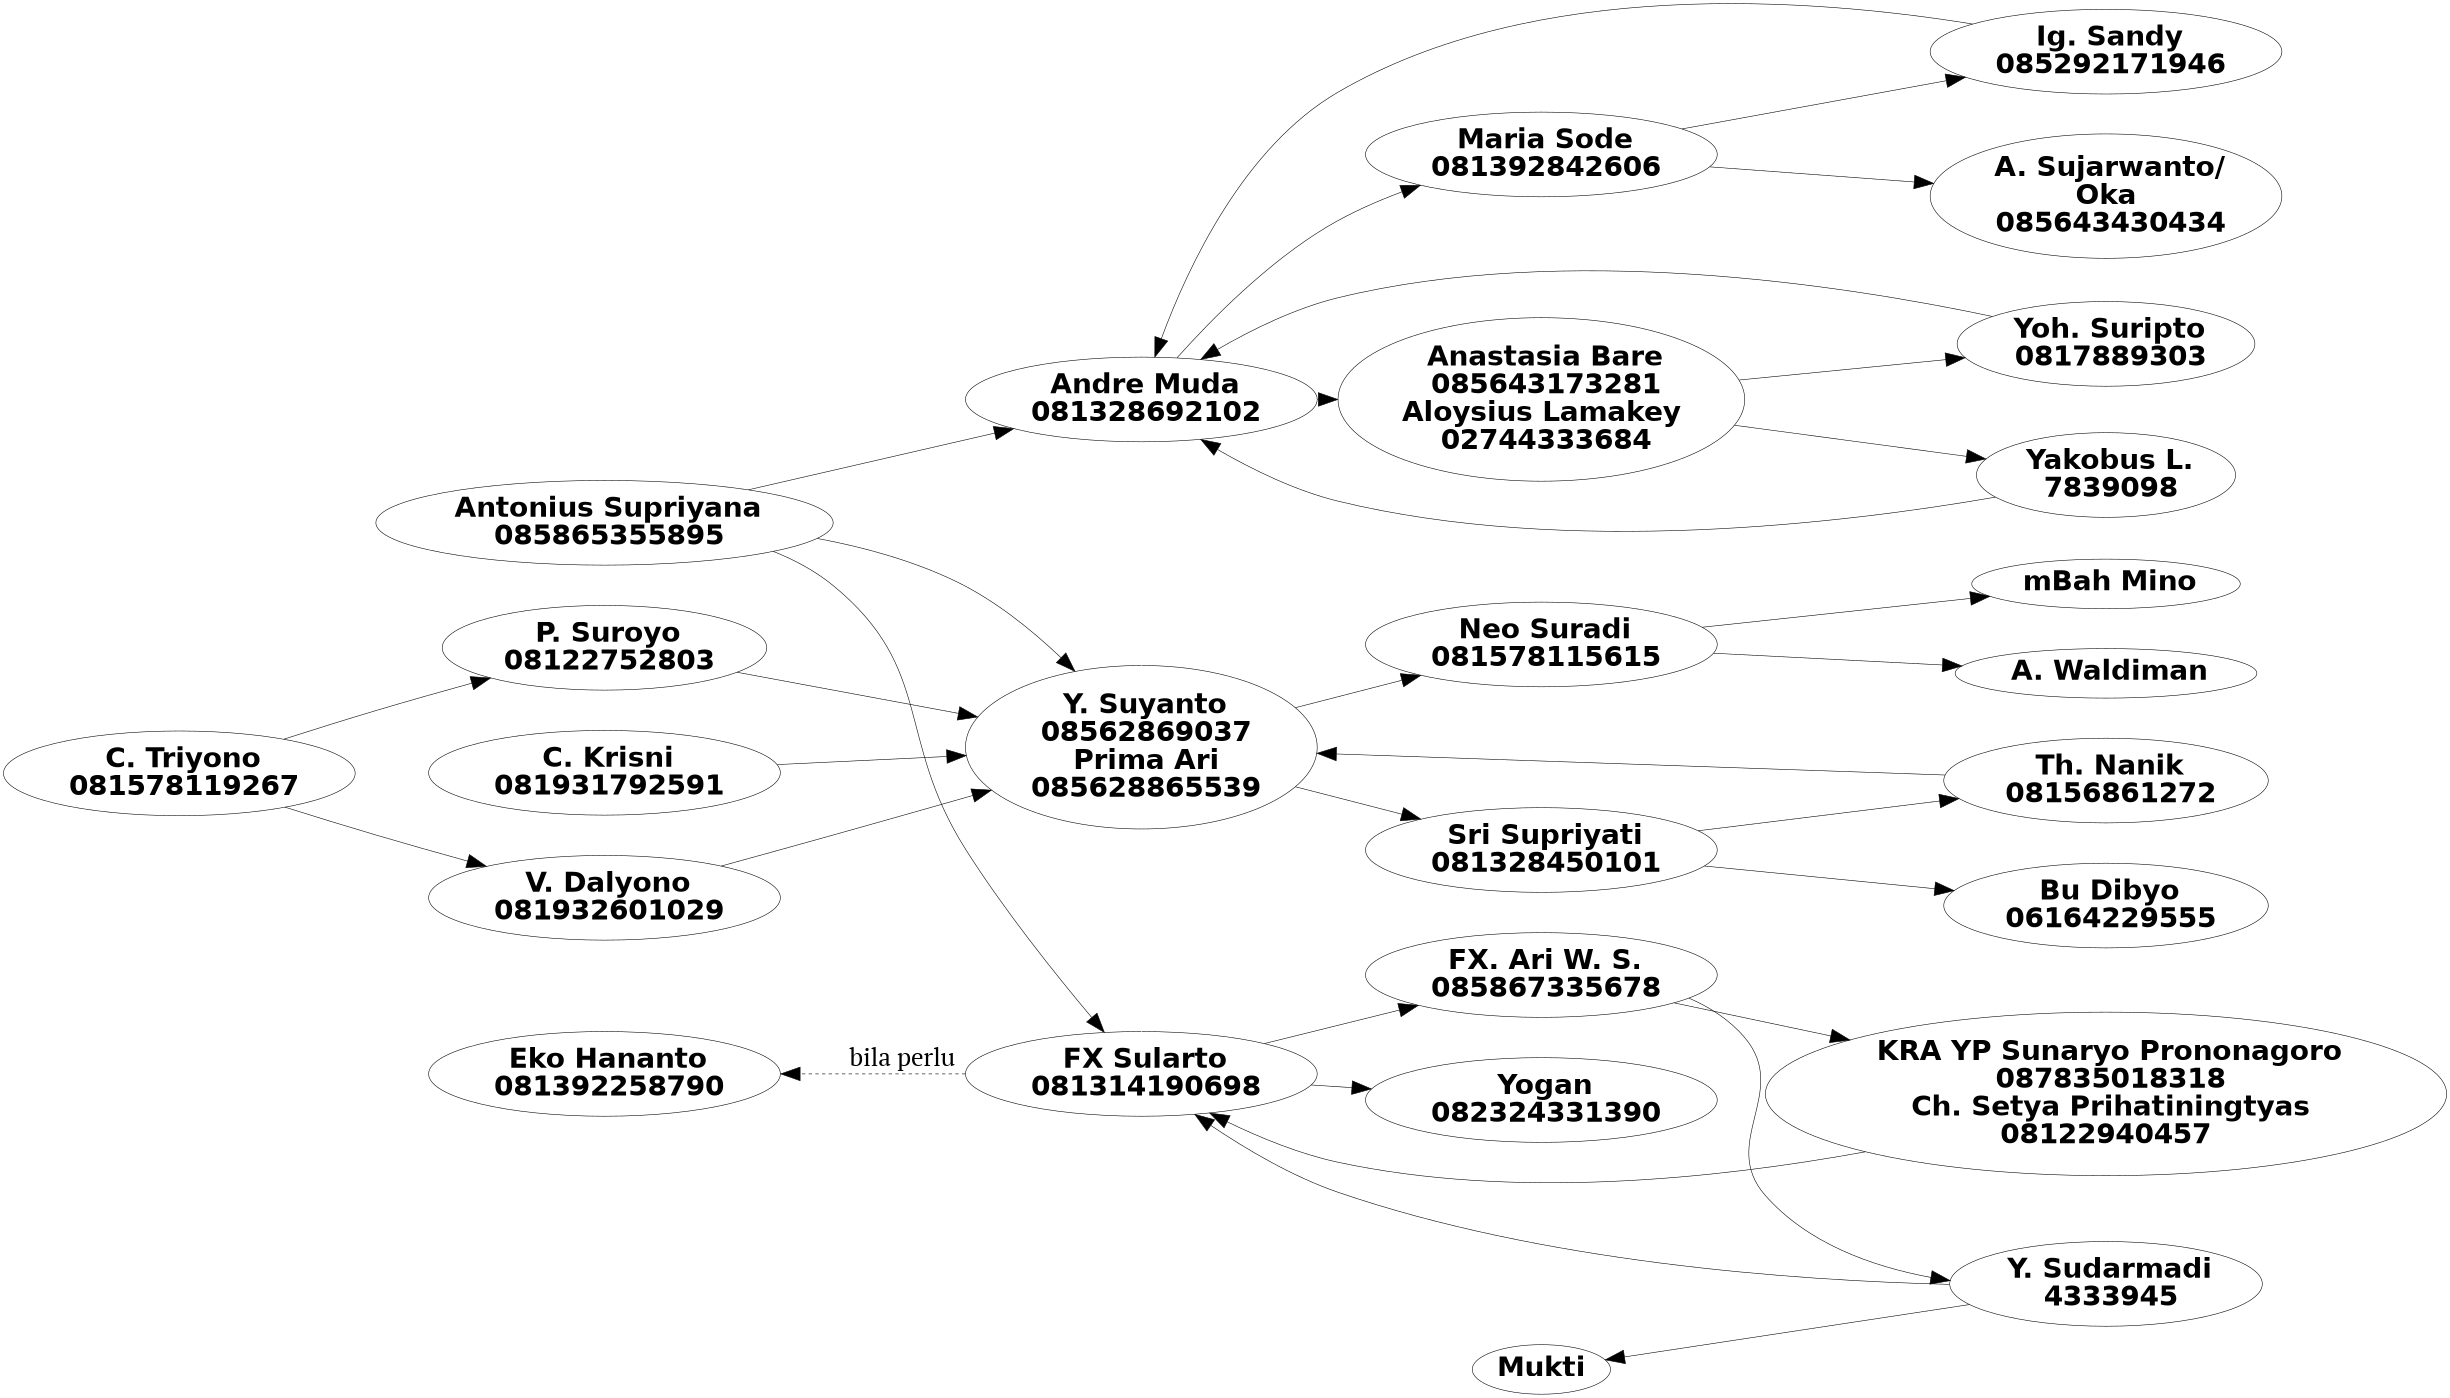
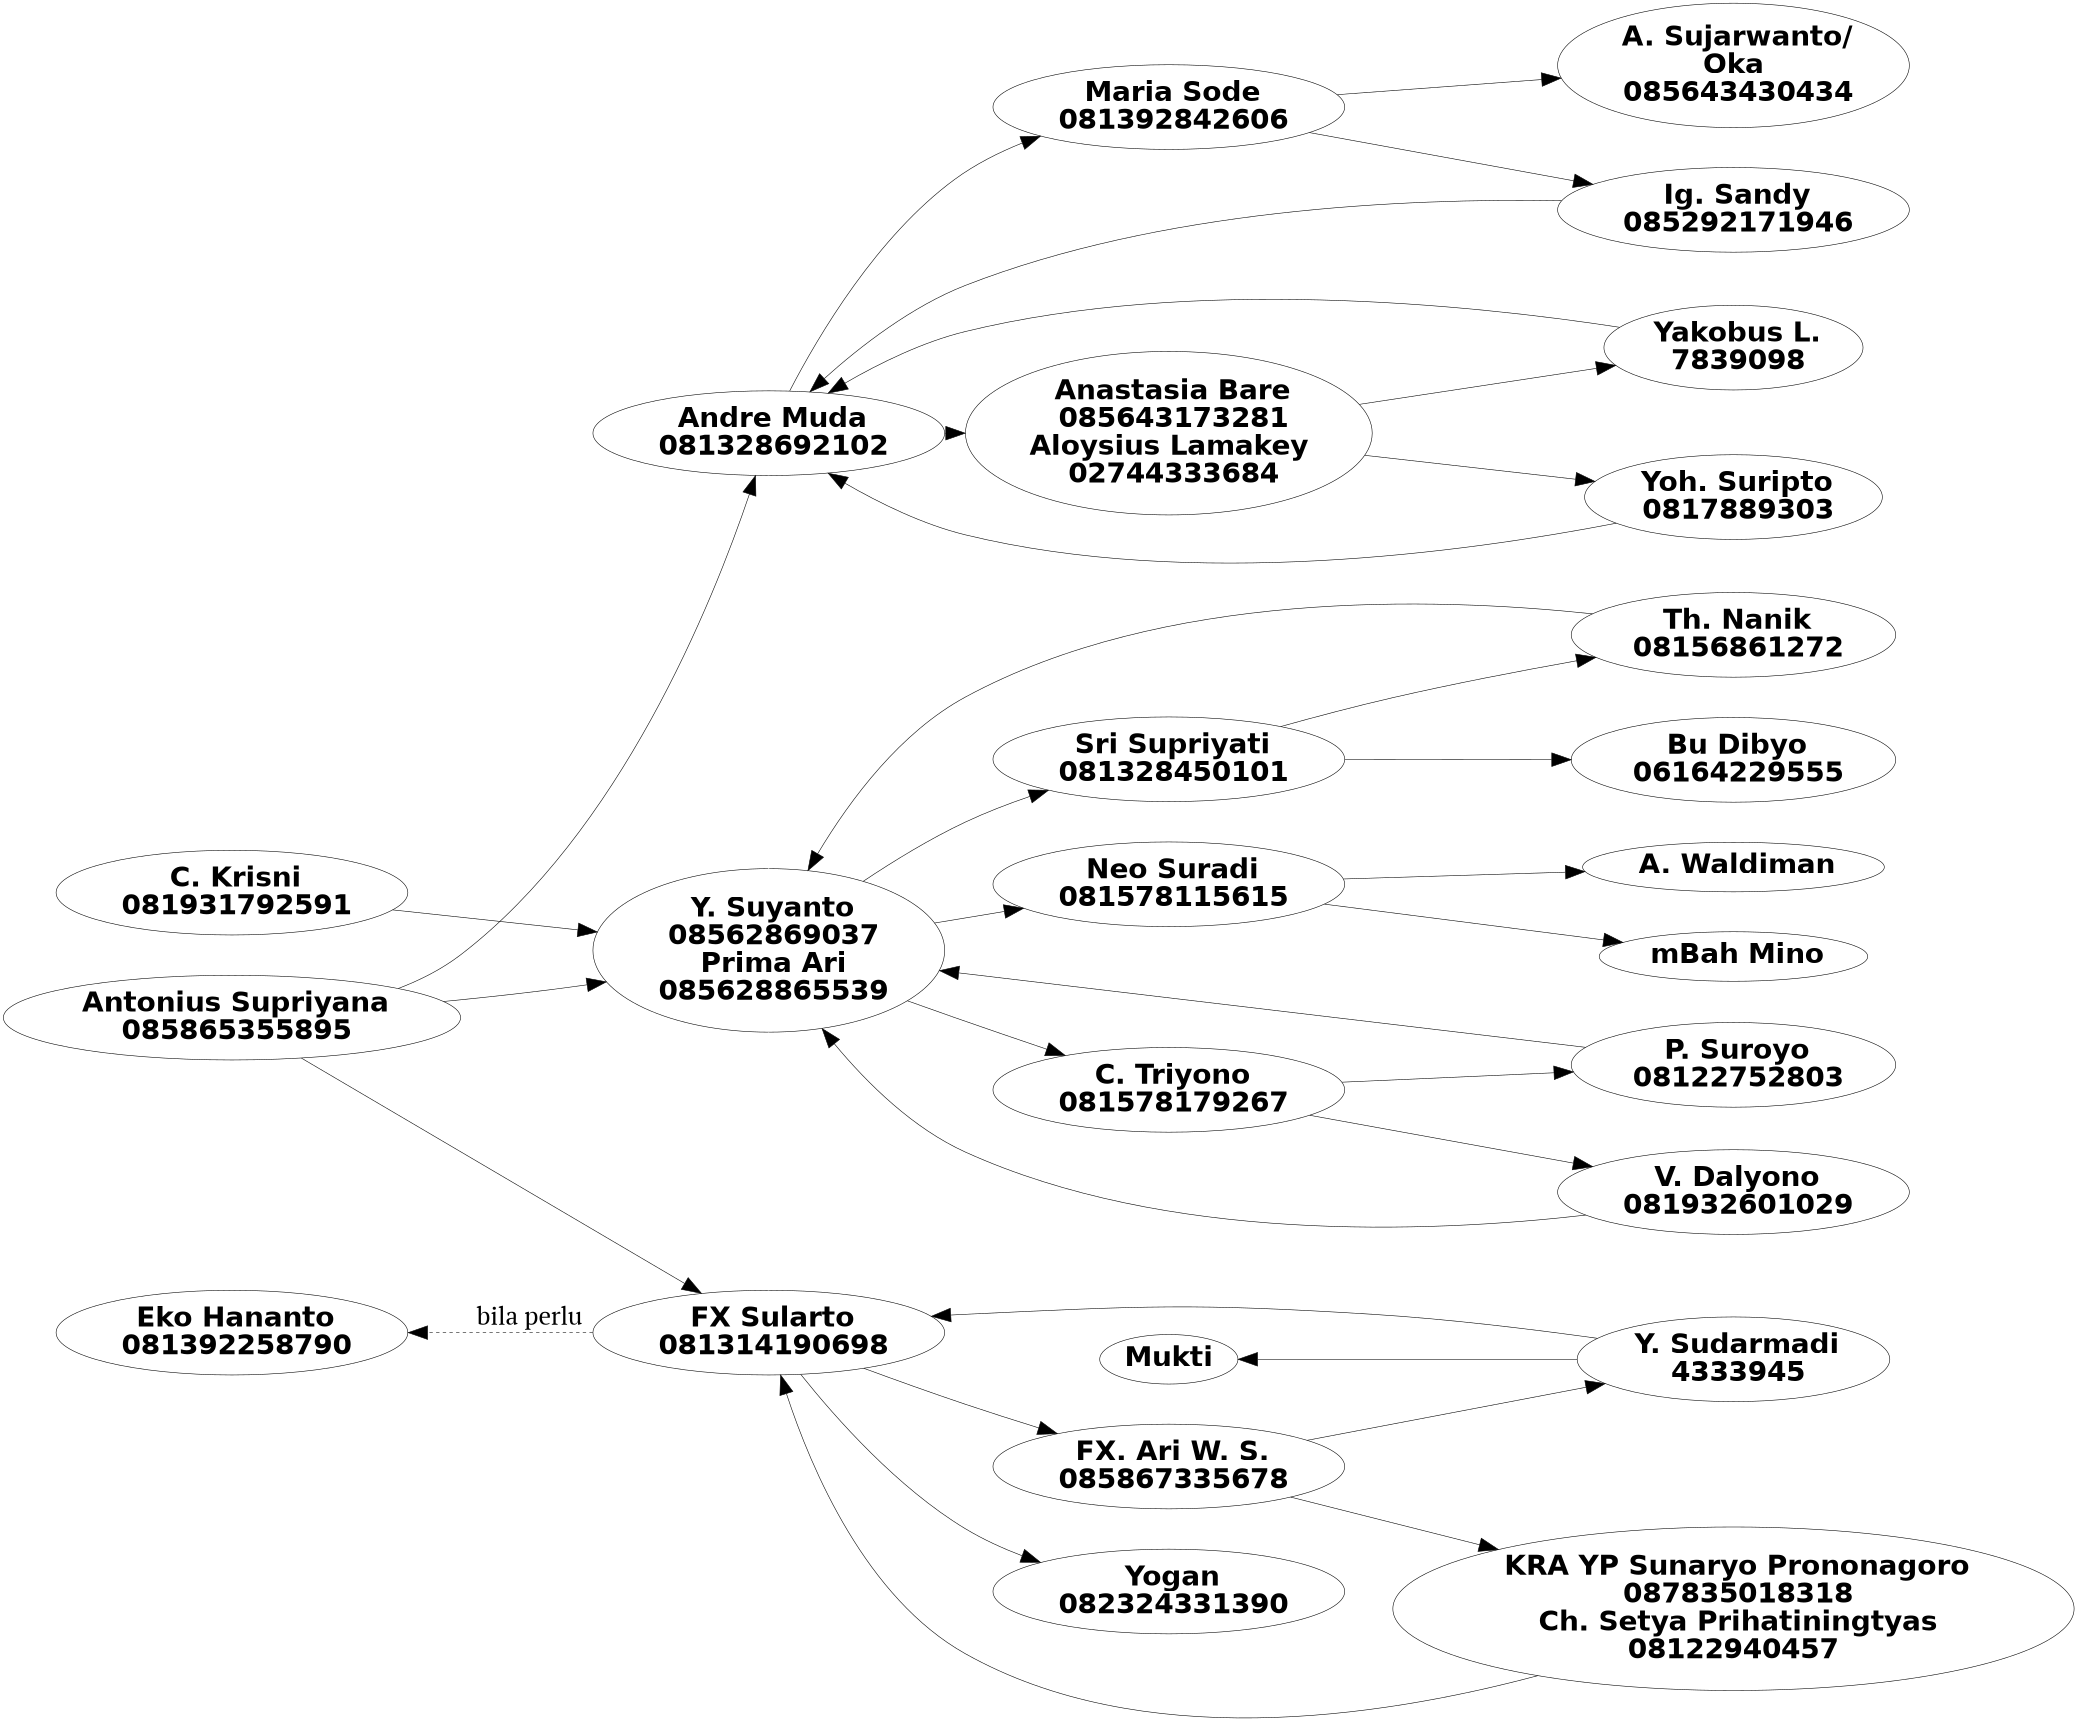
node "C. Triyono": text "081578119267" -> "081578179267"
edge "Y. Suyanto" -> "C. Triyono": added
